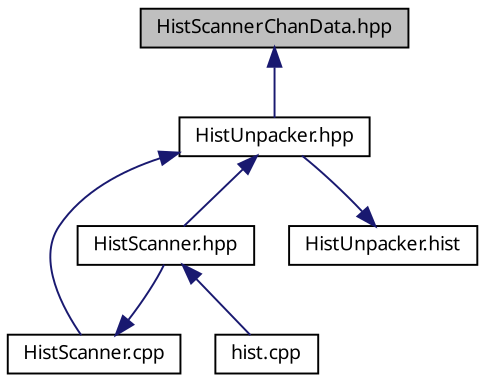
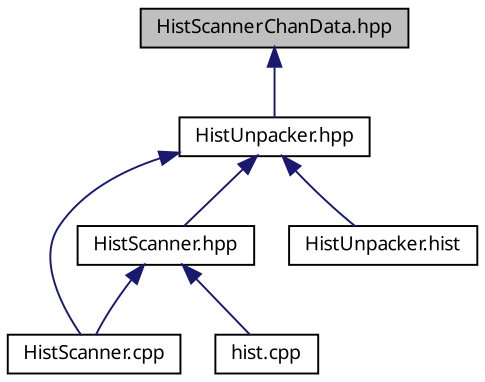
edge "HistUnpacker.hpp" -> "HistUnpacker.hist": reversed
edge "HistScanner.hpp" -> "HistScanner.cpp": reversed
